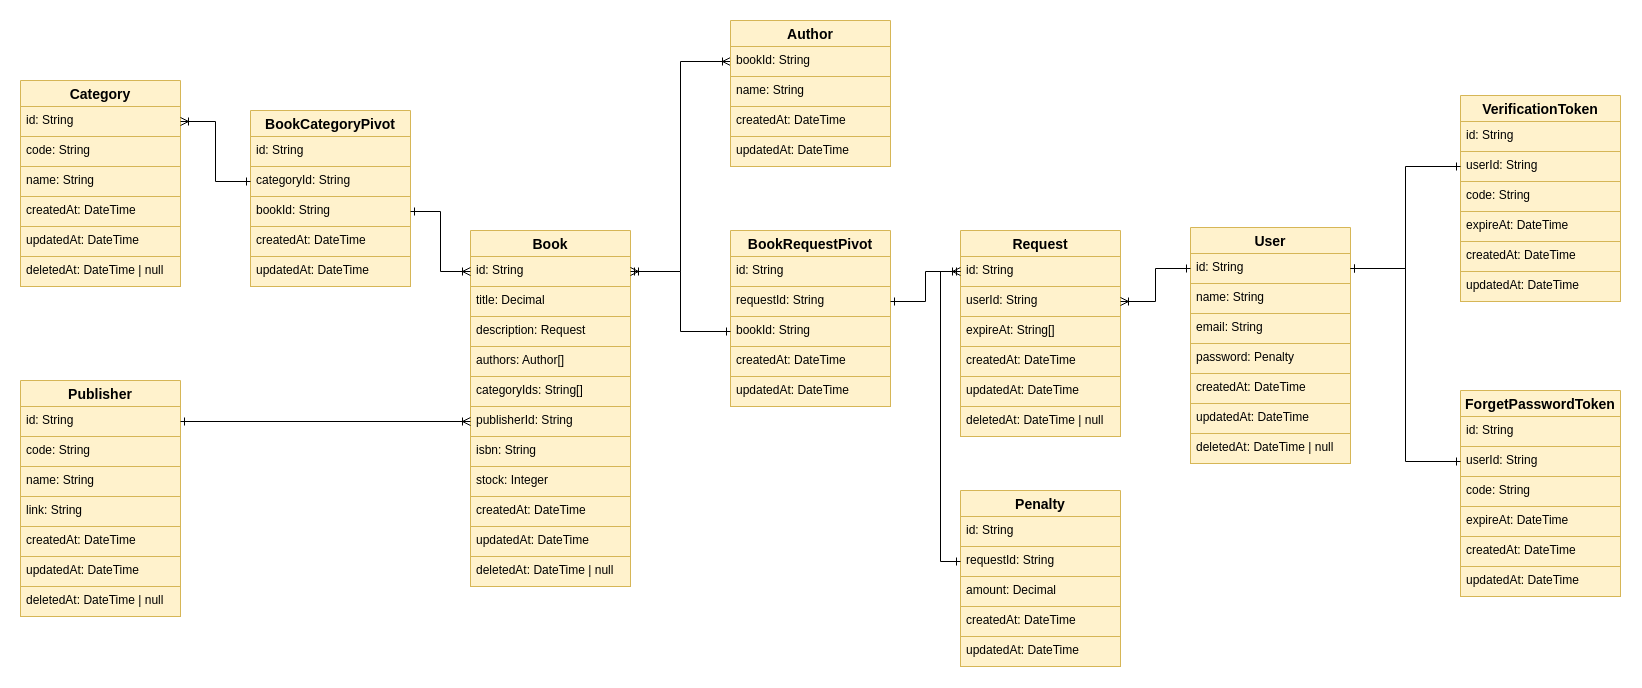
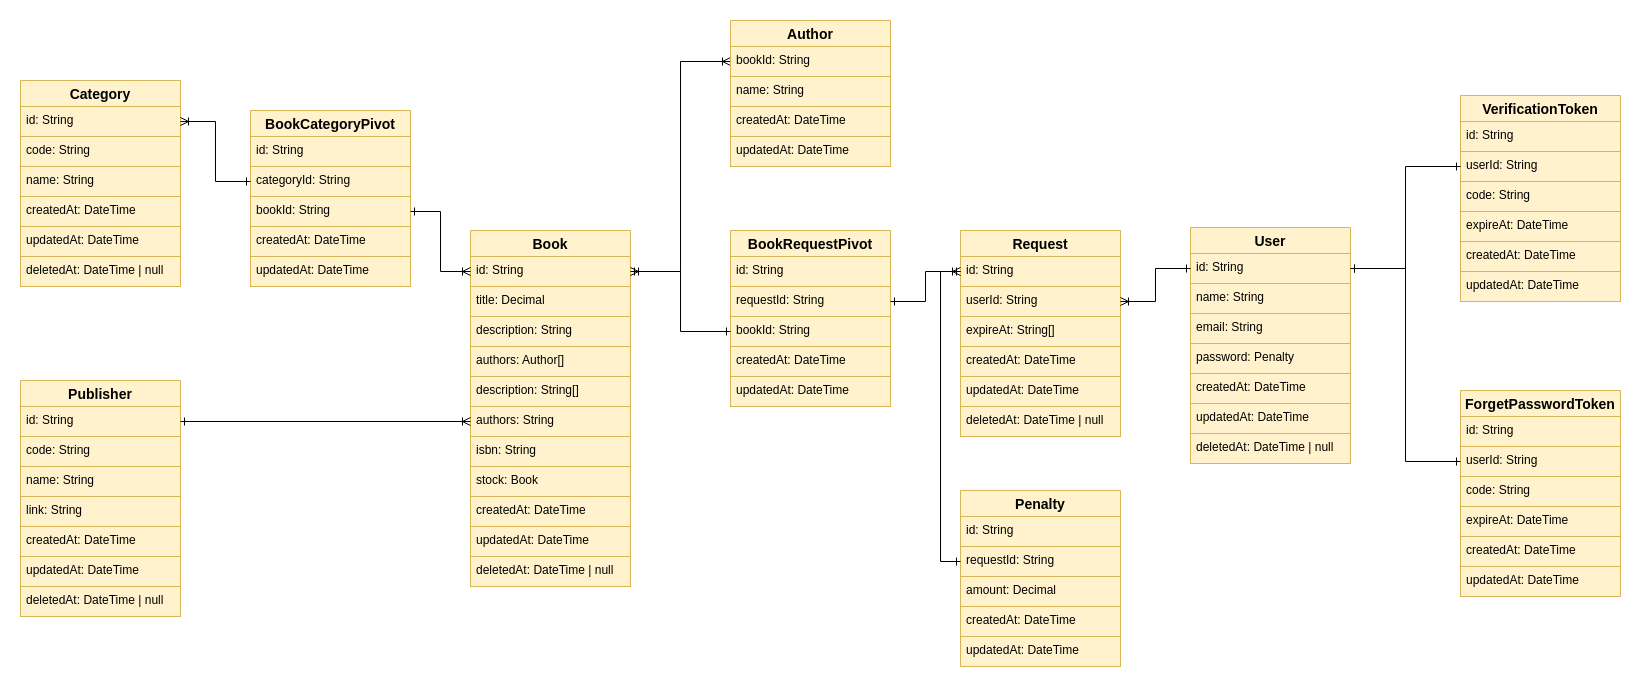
node "description: Request": label "description: Request" -> "description: String"
node "categoryIds: String[]": label "categoryIds: String[]" -> "description: String[]"
node "publisherId: String": label "publisherId: String" -> "authors: String"
node "stock: Integer": label "stock: Integer" -> "stock: Book"
